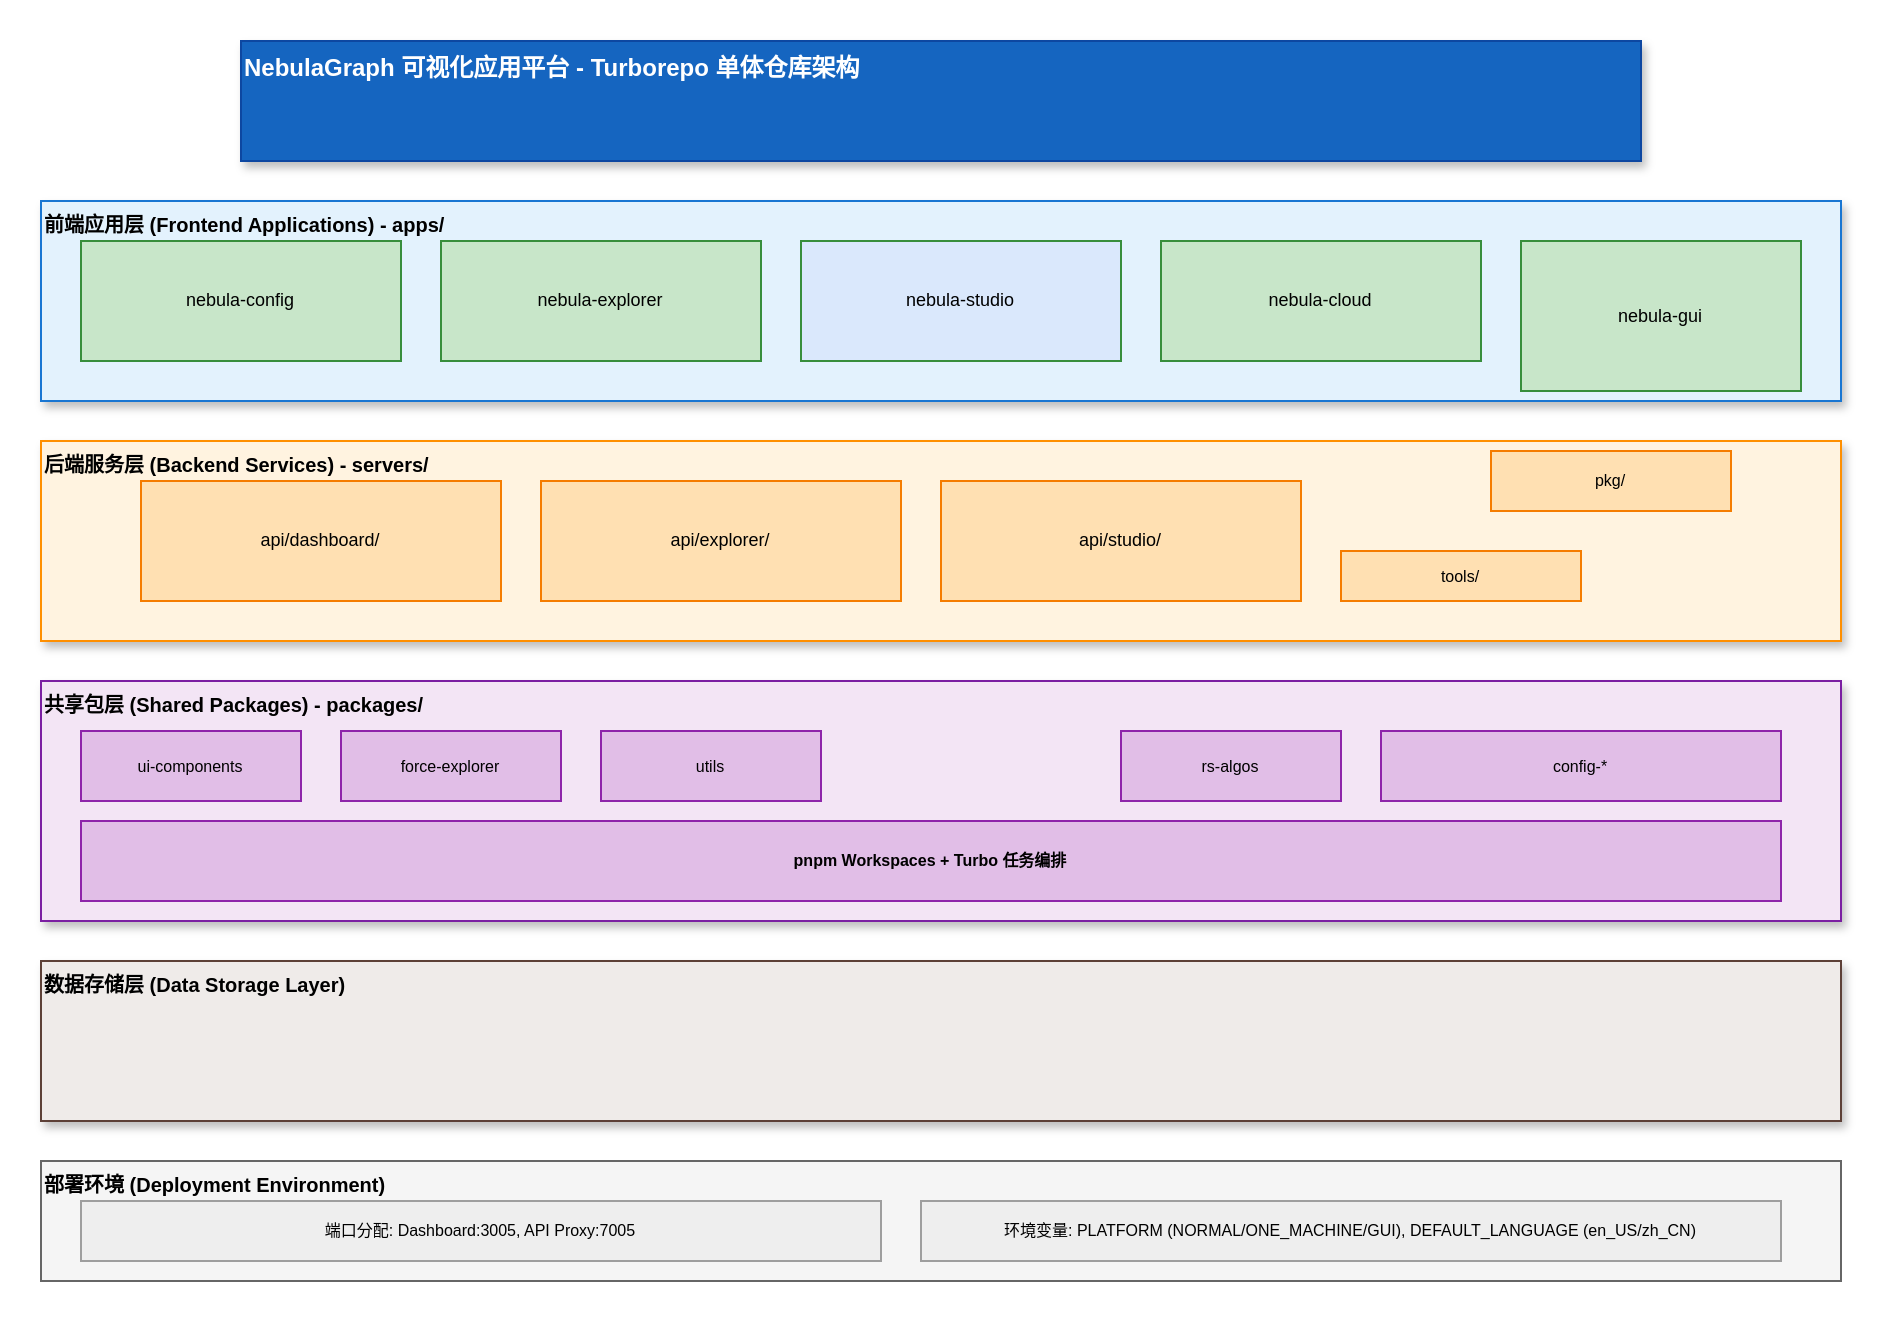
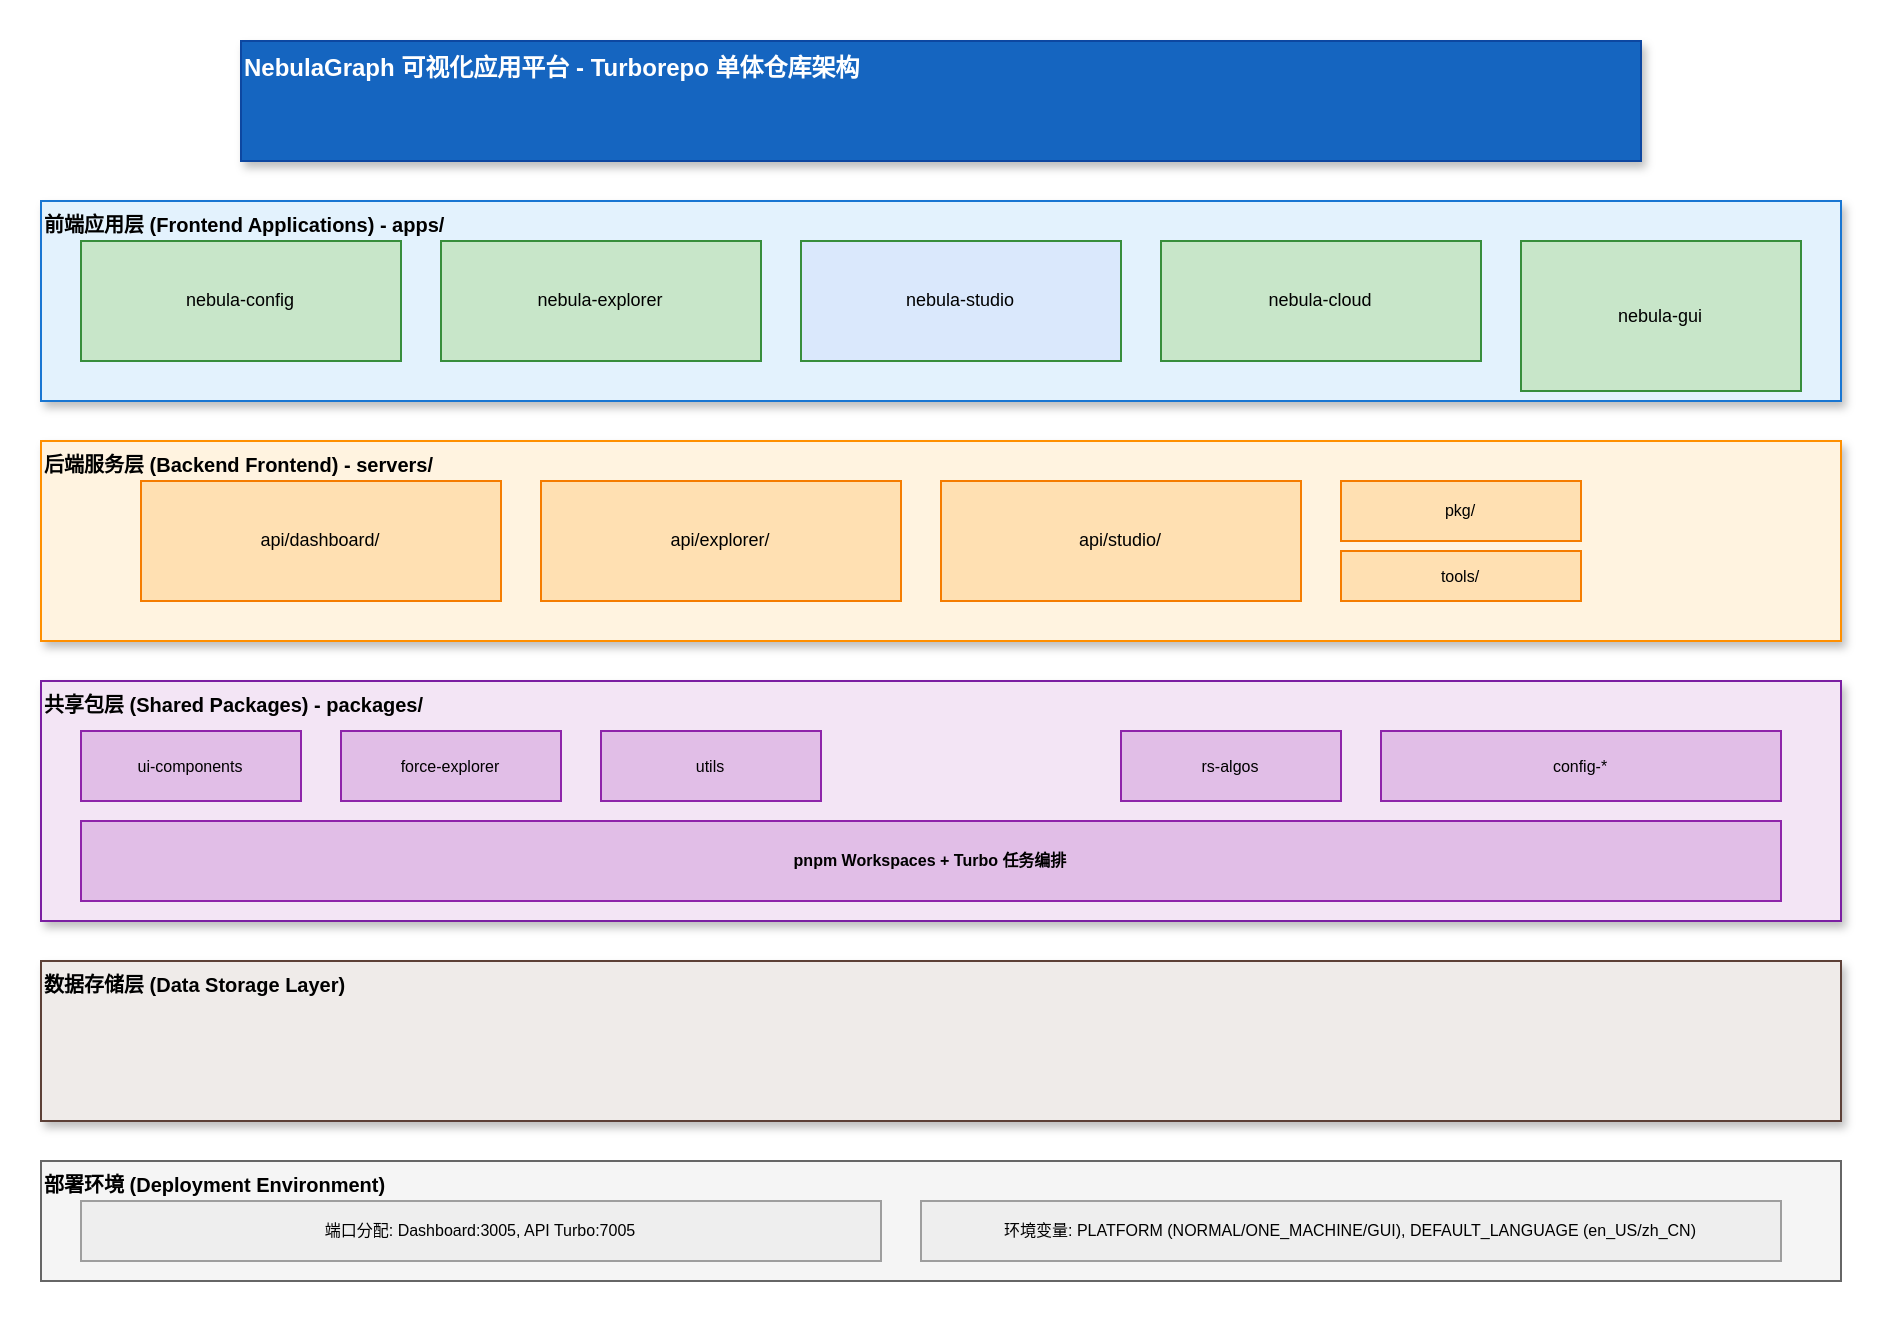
node "后端服务层 (Backend Services) - servers/": label "后端服务层 (Backend Services) - servers/" -> "后端服务层 (Backend Frontend) - servers/"
node "pkg/": moved (1611, 481) -> (1461, 511)
node "端口分配: Dashboard:3005, API Proxy:7005": label "端口分配: Dashboard:3005, API Proxy:7005" -> "端口分配: Dashboard:3005, API Turbo:7005"
